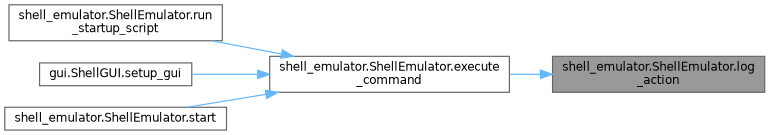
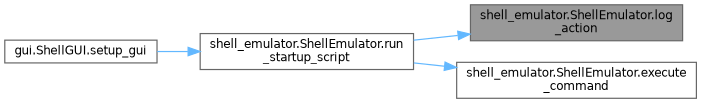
edge "gui.ShellGUI.setup_gui" -> "shell_emulator.ShellEmulator.execute _command": now "gui.ShellGUI.setup_gui" -> "shell_emulator.ShellEmulator.run _startup_script"
edge "shell_emulator.ShellEmulator.execute _command" -> "shell_emulator.ShellEmulator.log _action": now "shell_emulator.ShellEmulator.run _startup_script" -> "shell_emulator.ShellEmulator.log _action"
node "shell_emulator.ShellEmulator.start": removed
